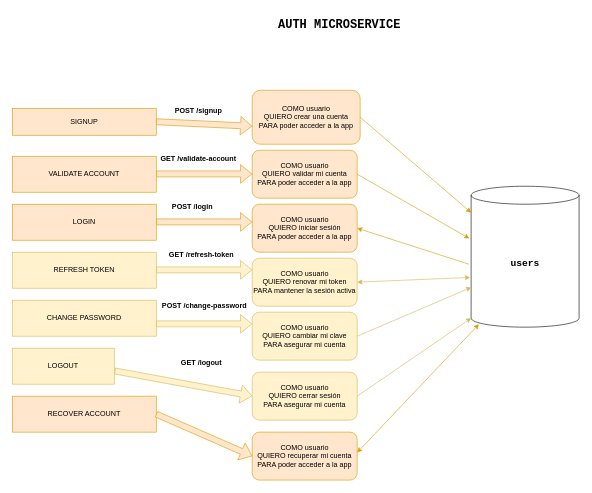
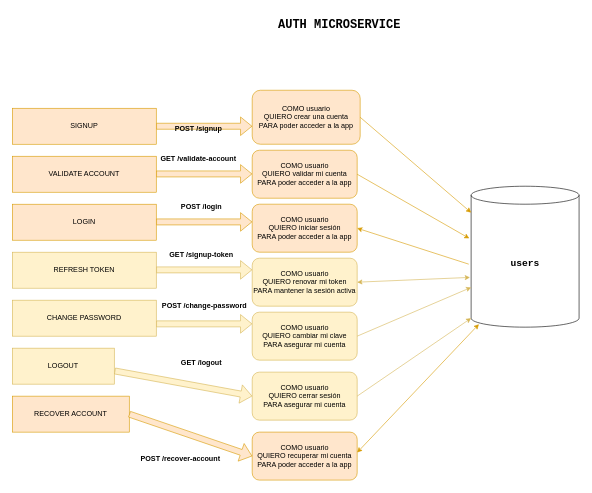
node "POST /signup": moved (198, 111) -> (198, 129)
node "SIGNUP": size 144x27 -> 144x36
node "POST /login": moved (192, 207) -> (201, 207)
node "GET /refresh-token": label "GET /refresh-token" -> "GET /signup-token"
node "RECOVER ACCOUNT": size 144x36 -> 117x36
node "POST /recover-account": added
